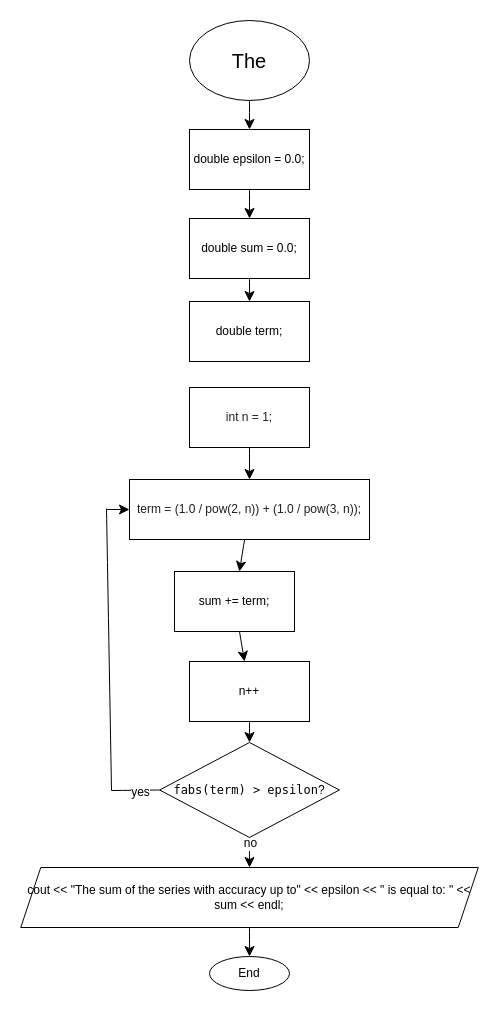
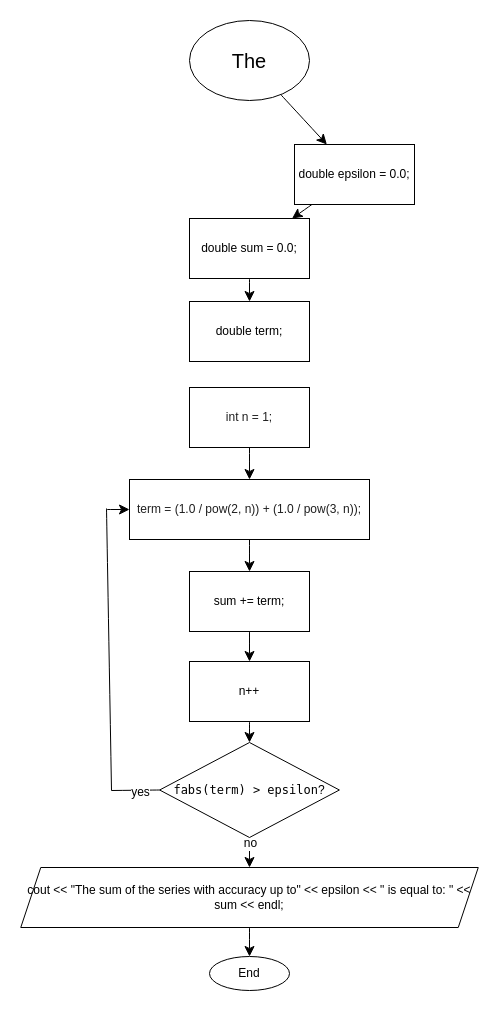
node "double epsilon = 0.0;": moved (250, 160) -> (355, 175)
node "sum += term;": moved (235, 602) -> (250, 602)
